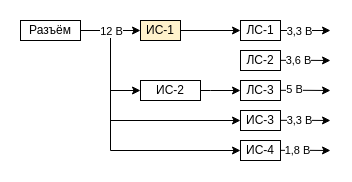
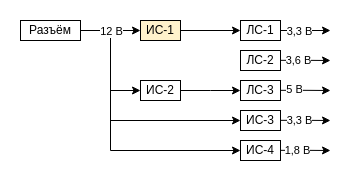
node "ИС-2": size 60x20 -> 40x20
